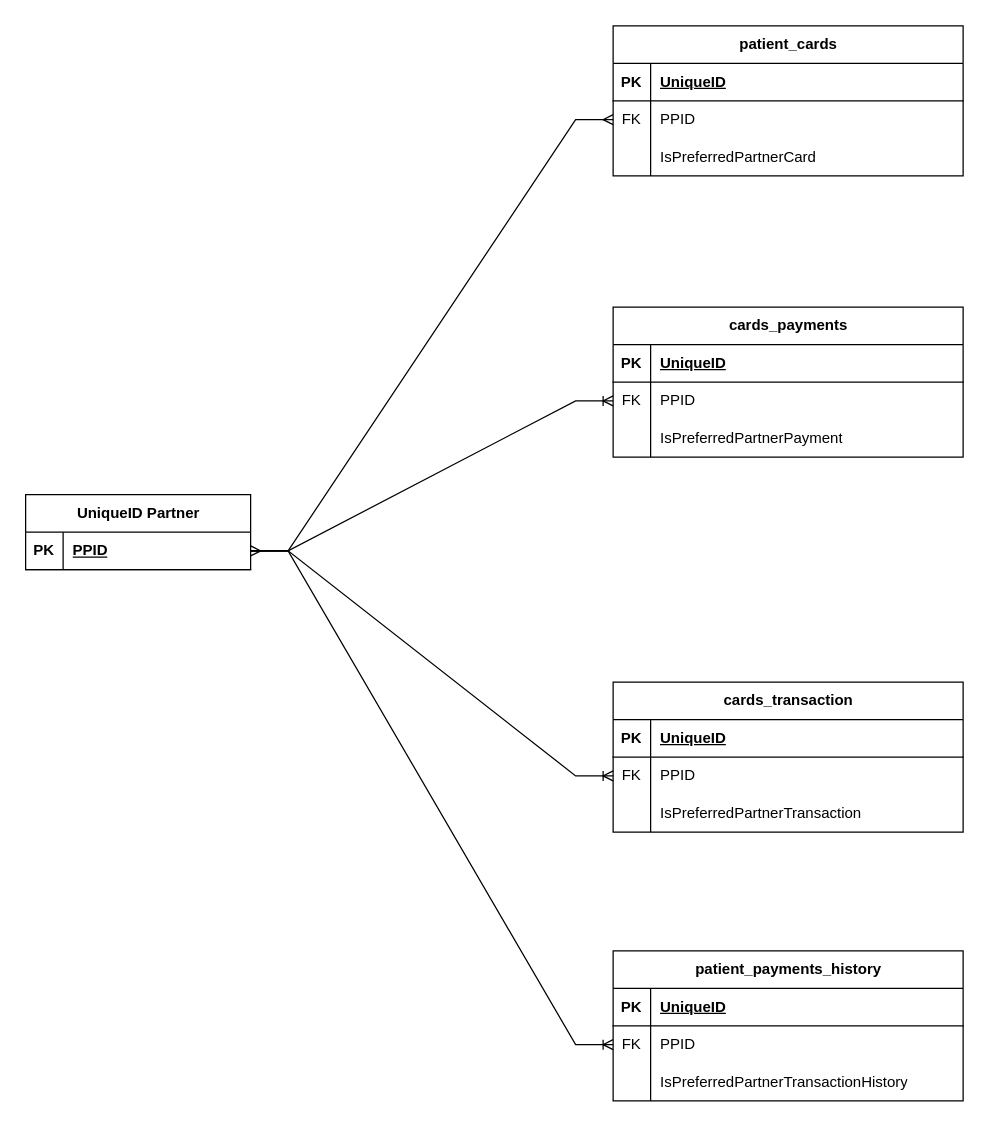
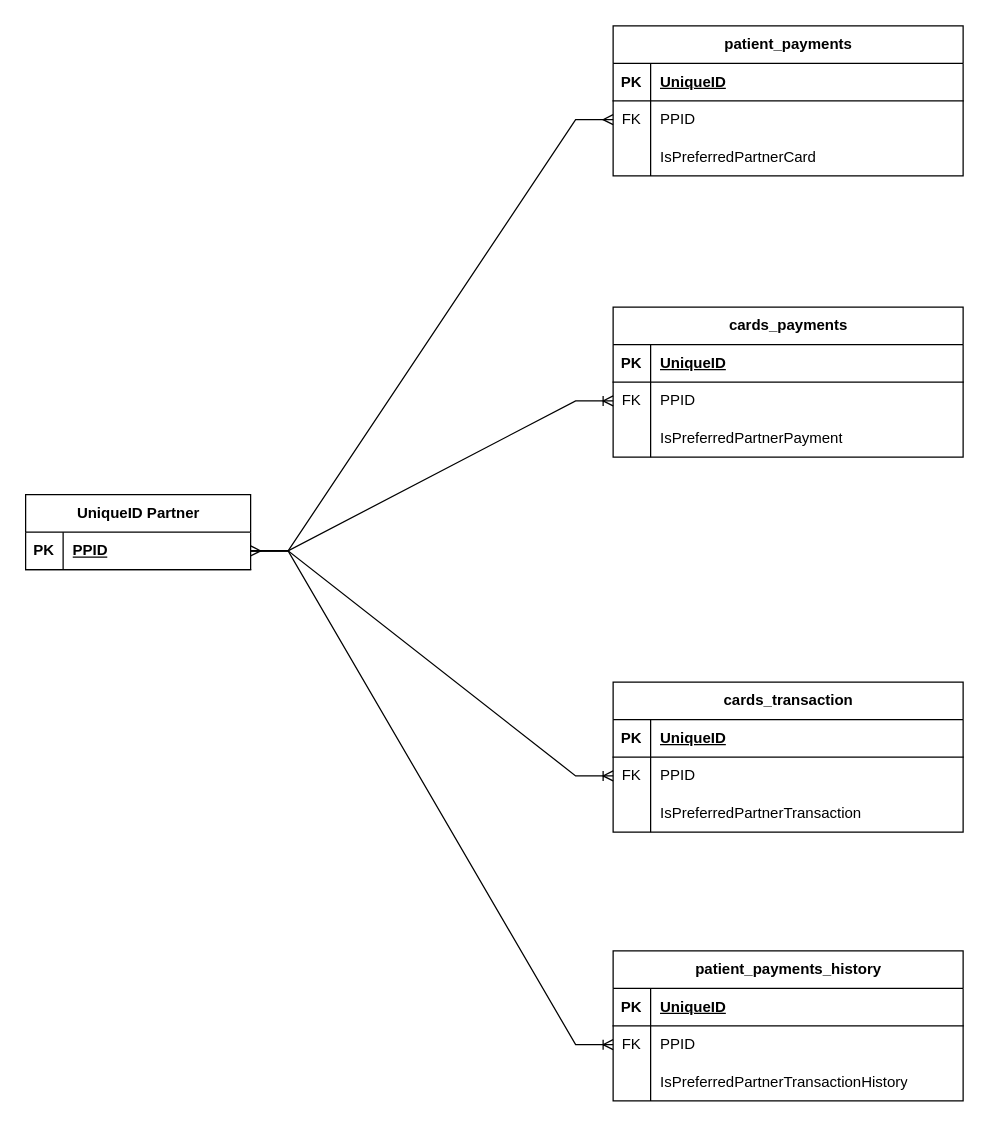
node "patient_cards": label "patient_cards" -> "patient_payments"
